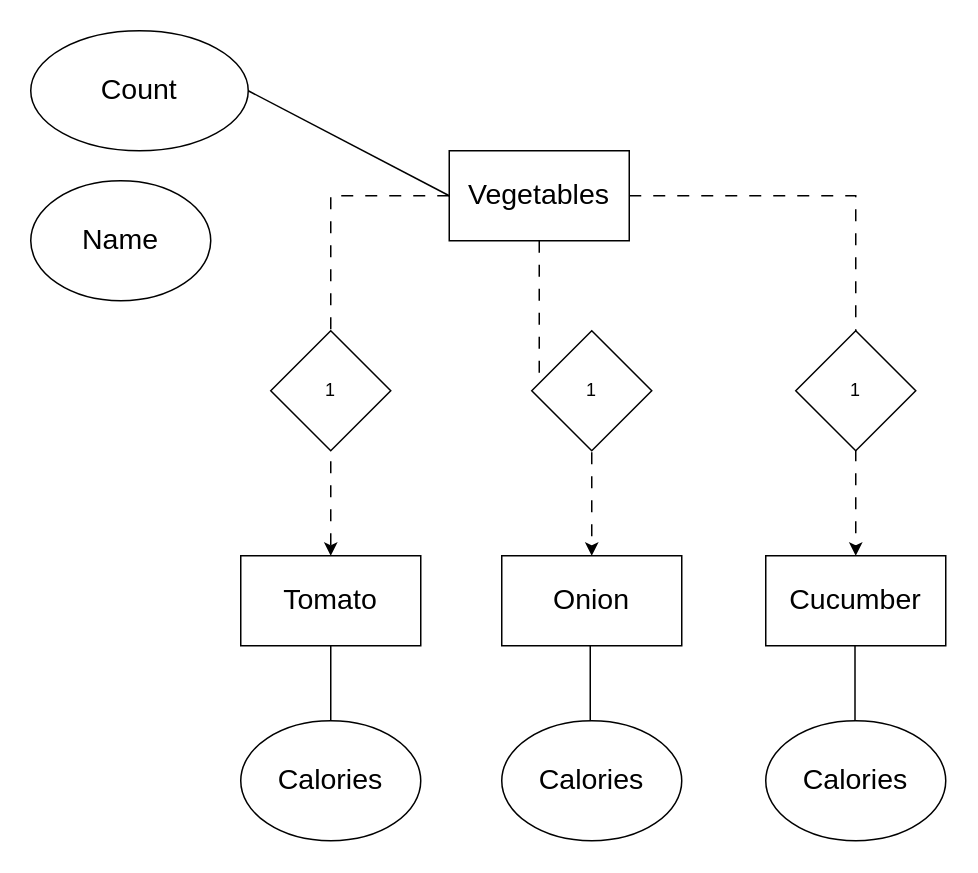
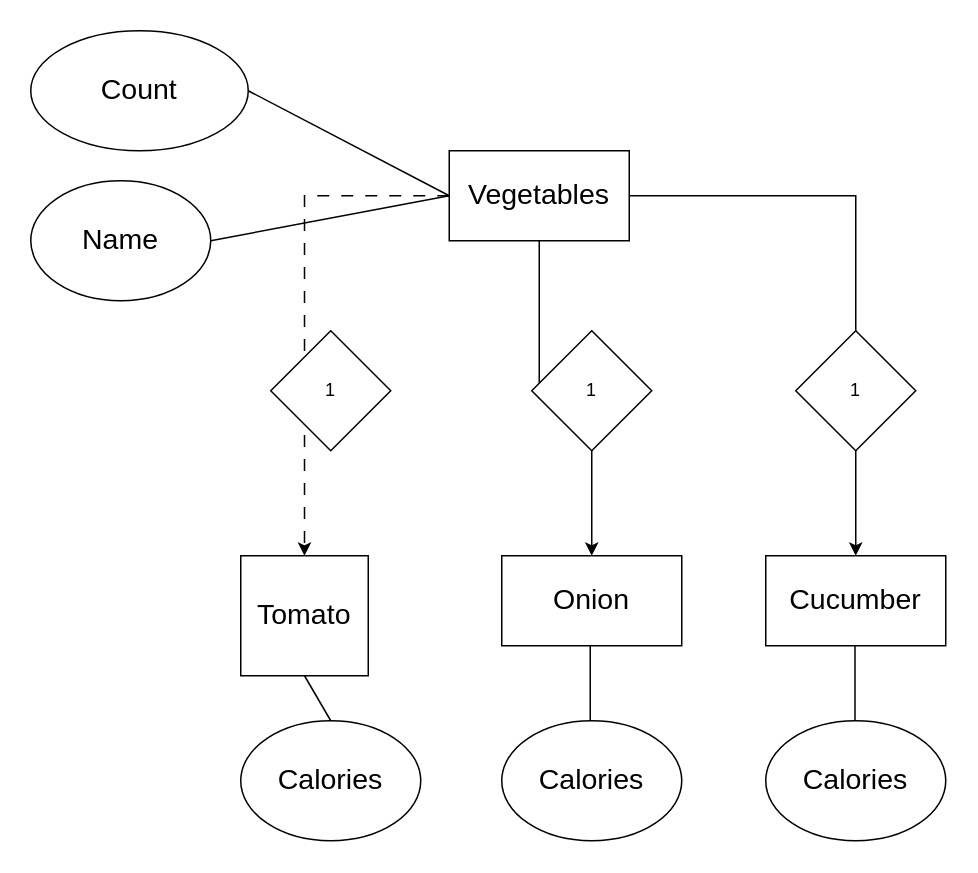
edge "Vegetables" -> "Cucumber": style dashed -> solid
edge "Vegetables" -- "Name": added
edge "Vegetables" -> "Onion": style dashed -> solid
node "Tomato": size 180x90 -> 128x120
